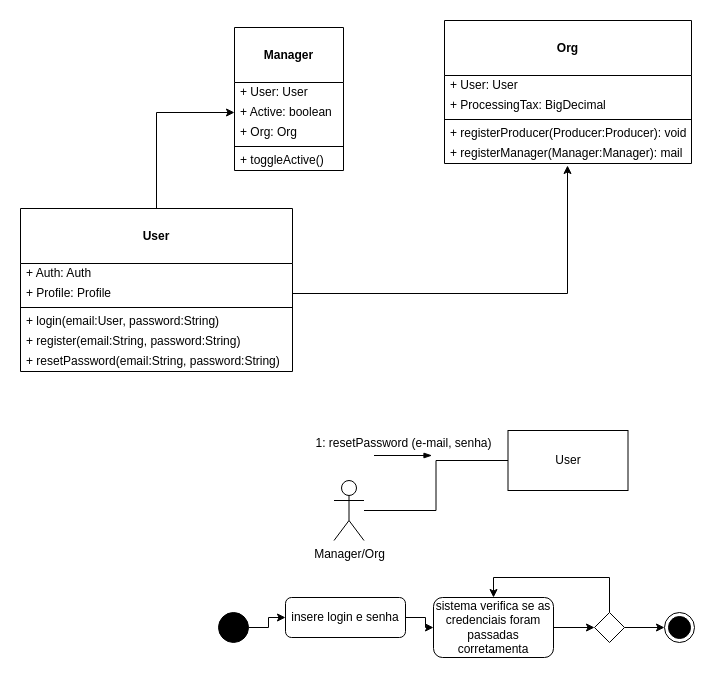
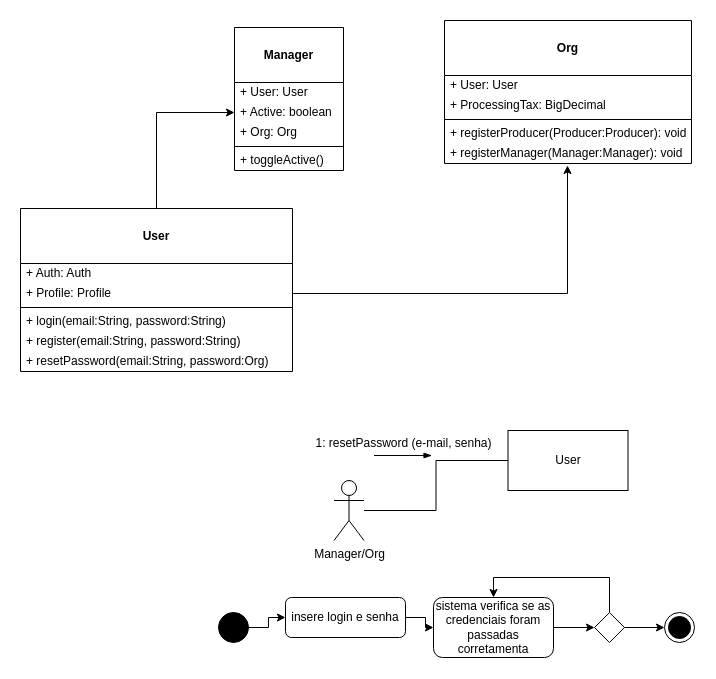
node "+ registerManager(Manager:Manager): mail": label "+ registerManager(Manager:Manager): mail" -> "+ registerManager(Manager:Manager): void"
node "+ login(email:User, password:String)": label "+ login(email:User, password:String)" -> "+ login(email:String, password:String)"
node "+ resetPassword(email:String, password:String)": label "+ resetPassword(email:String, password:String)" -> "+ resetPassword(email:String, password:Org)"
